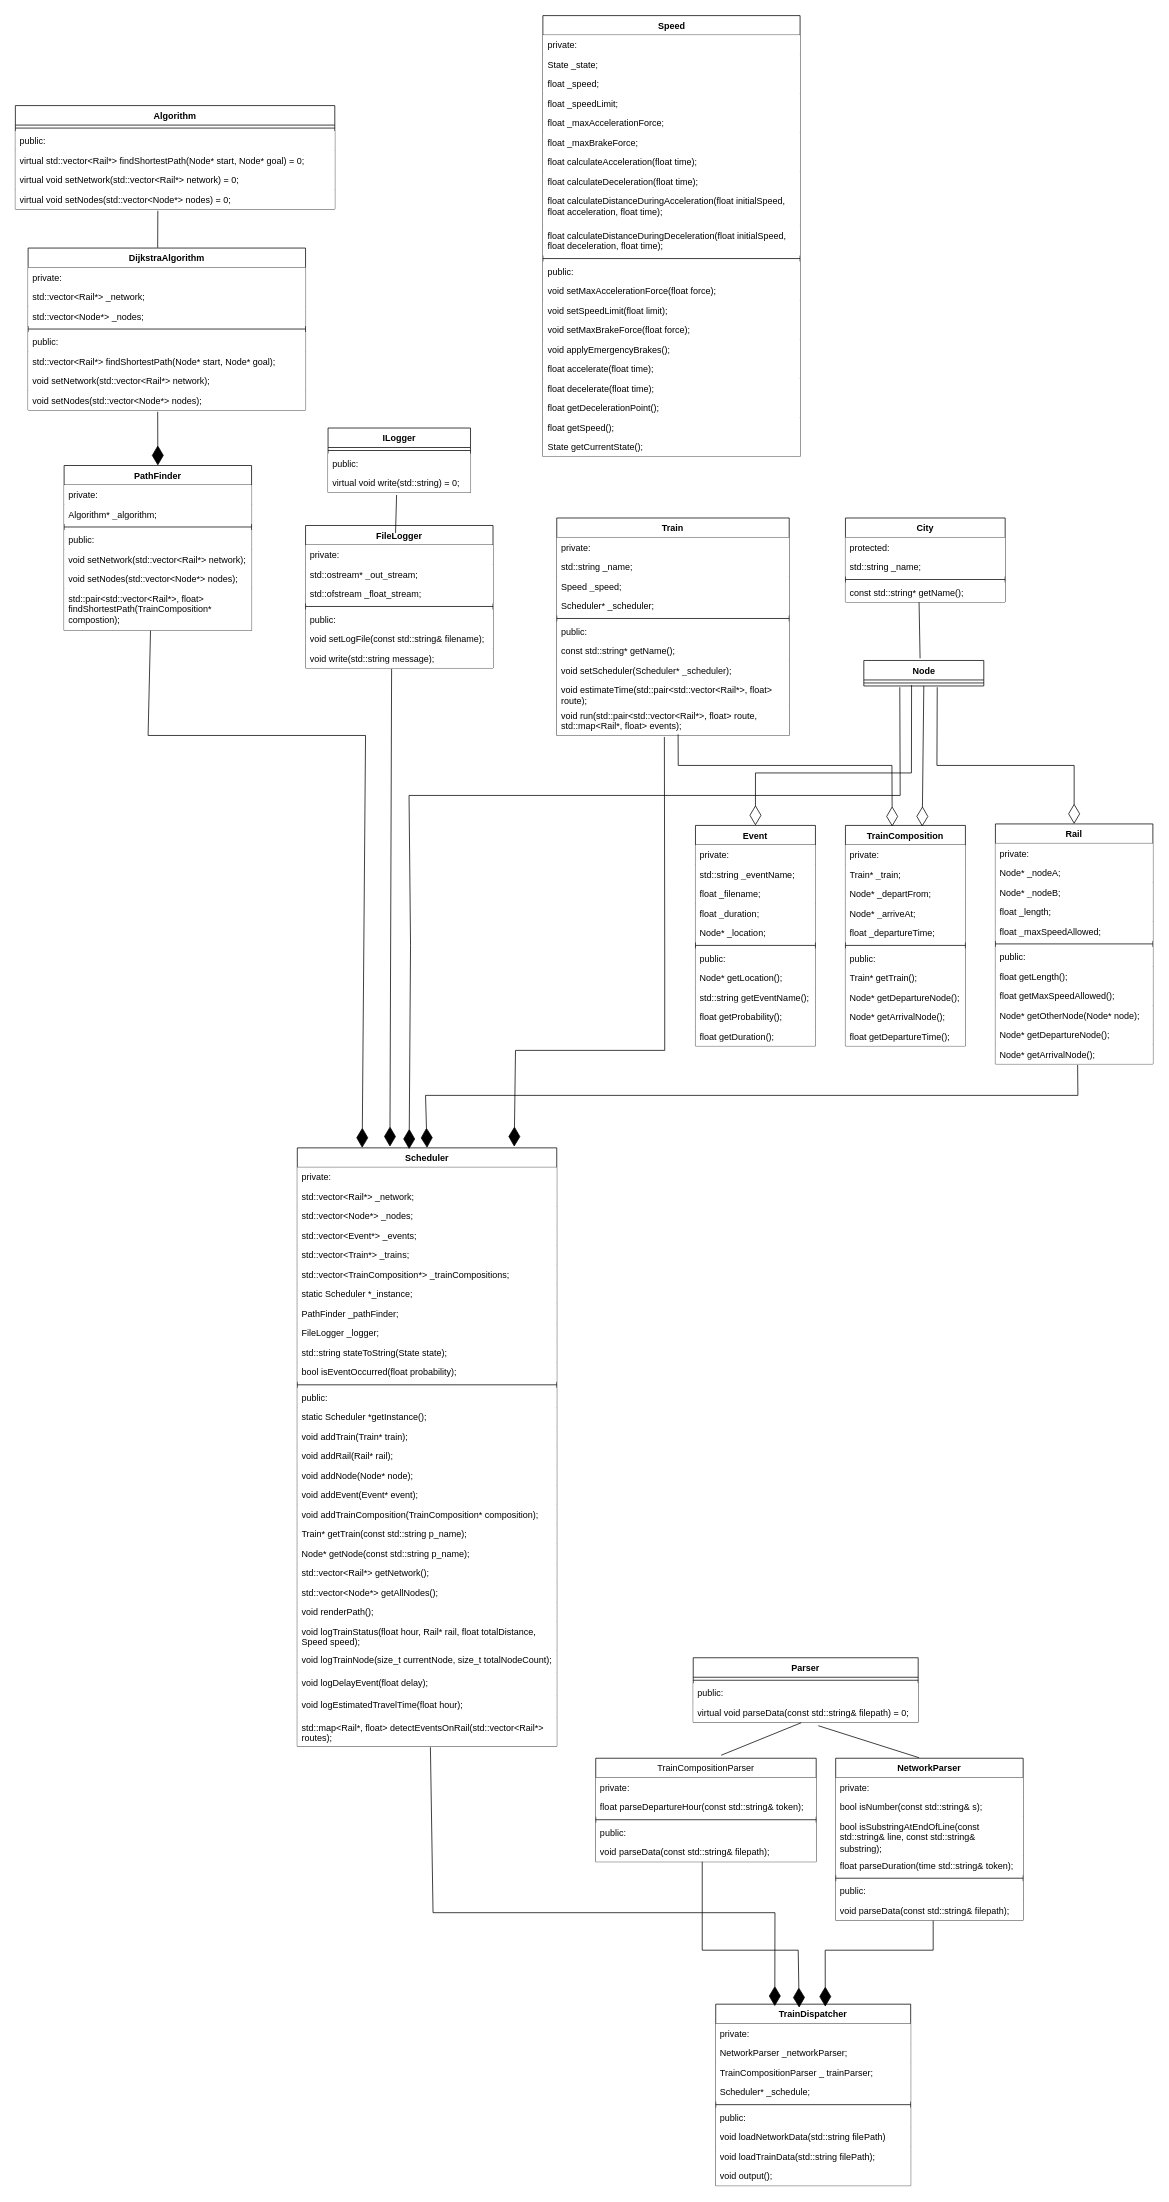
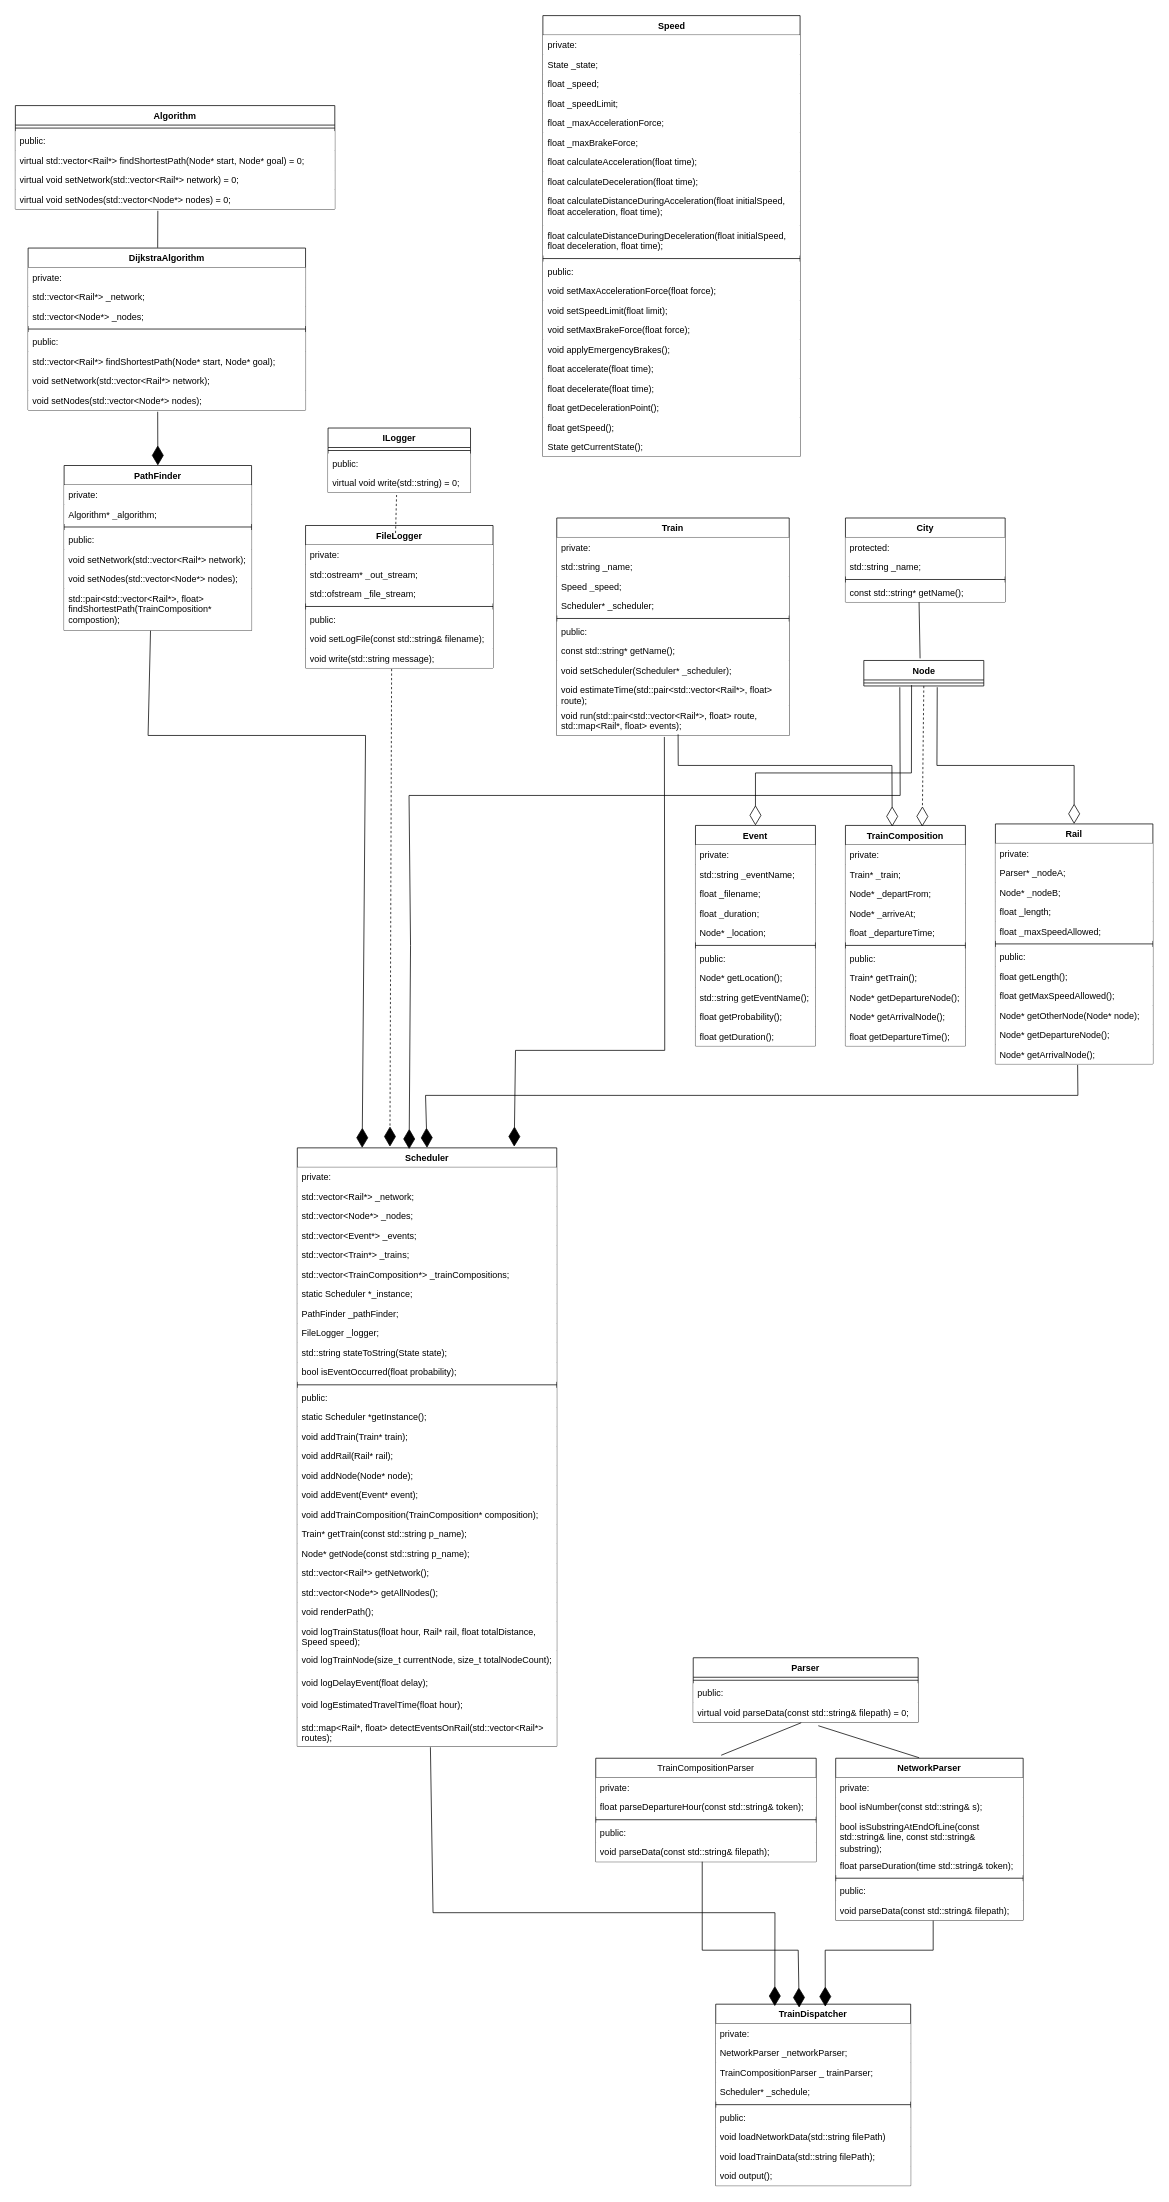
edge "virtual void write(std::string) = 0;" -- "FileLogger": style solid -> dashed
node "std::ofstream _float_stream;": label "std::ofstream _float_stream;" -> "std::ofstream _file_stream;"
edge "Node" -> "TrainComposition": style solid -> dashed
node "Node* _nodeA;": label "Node* _nodeA;" -> "Parser* _nodeA;"
edge "void write(std::string message);" -> "Scheduler": style solid -> dashed
